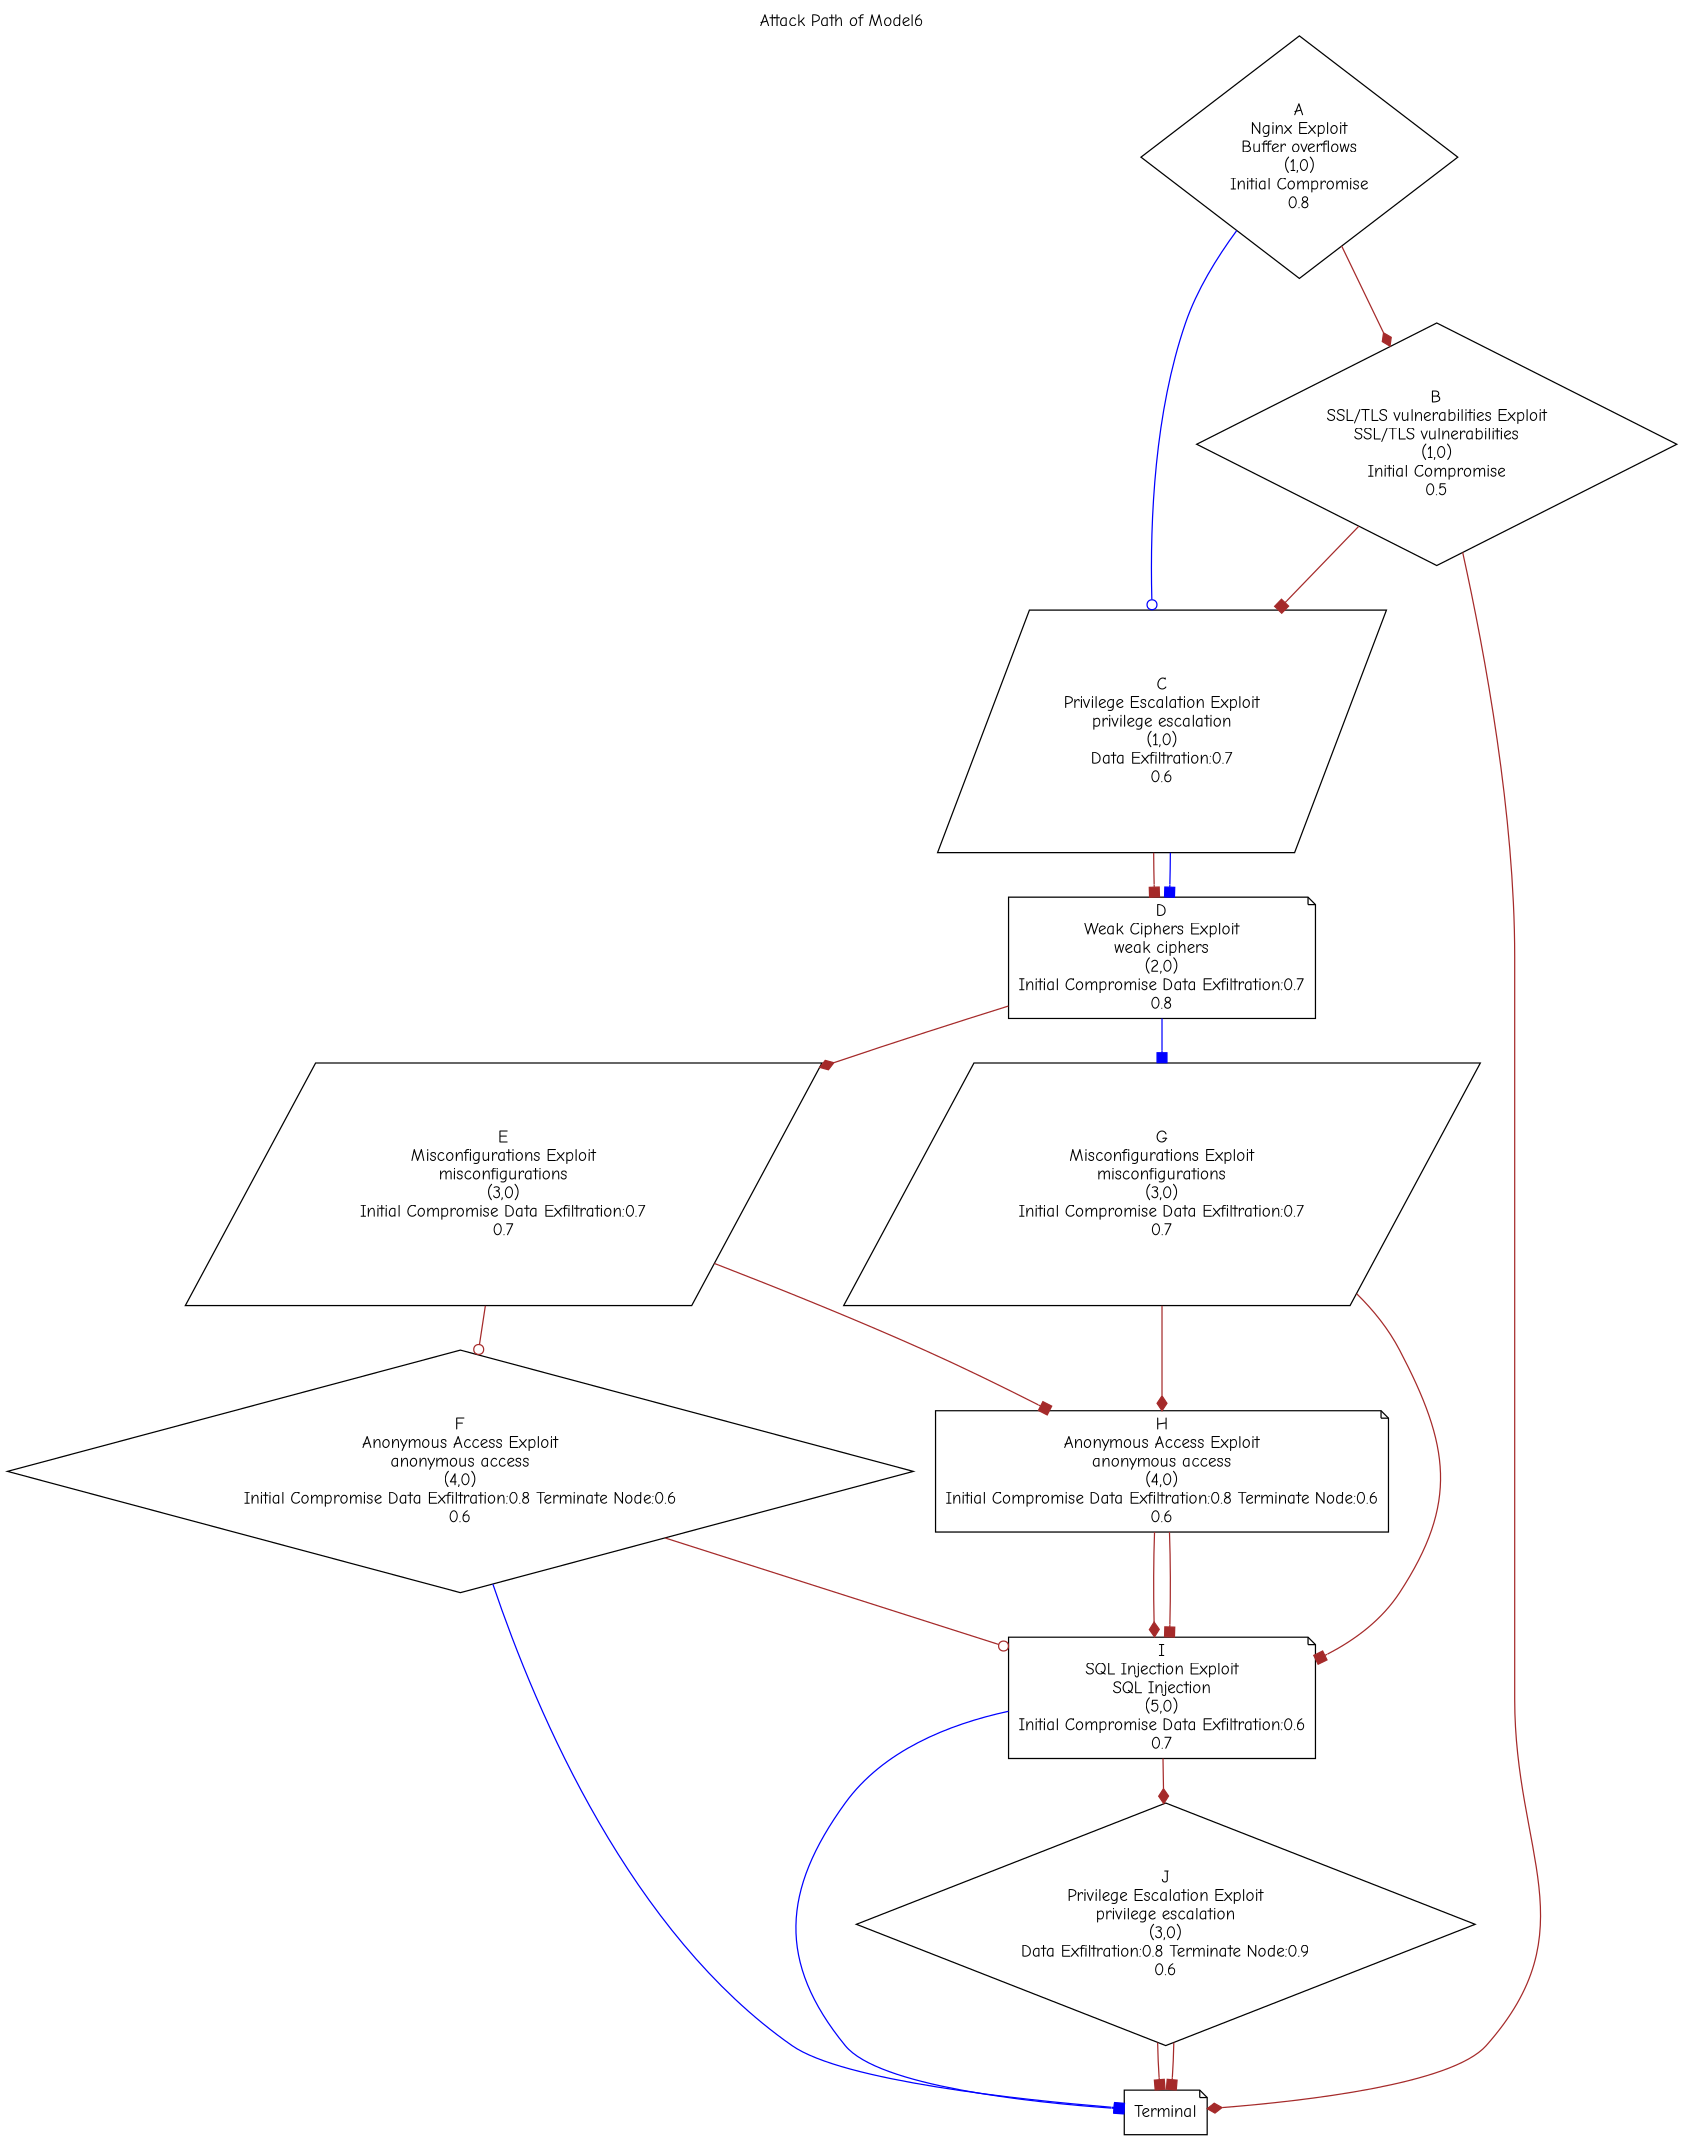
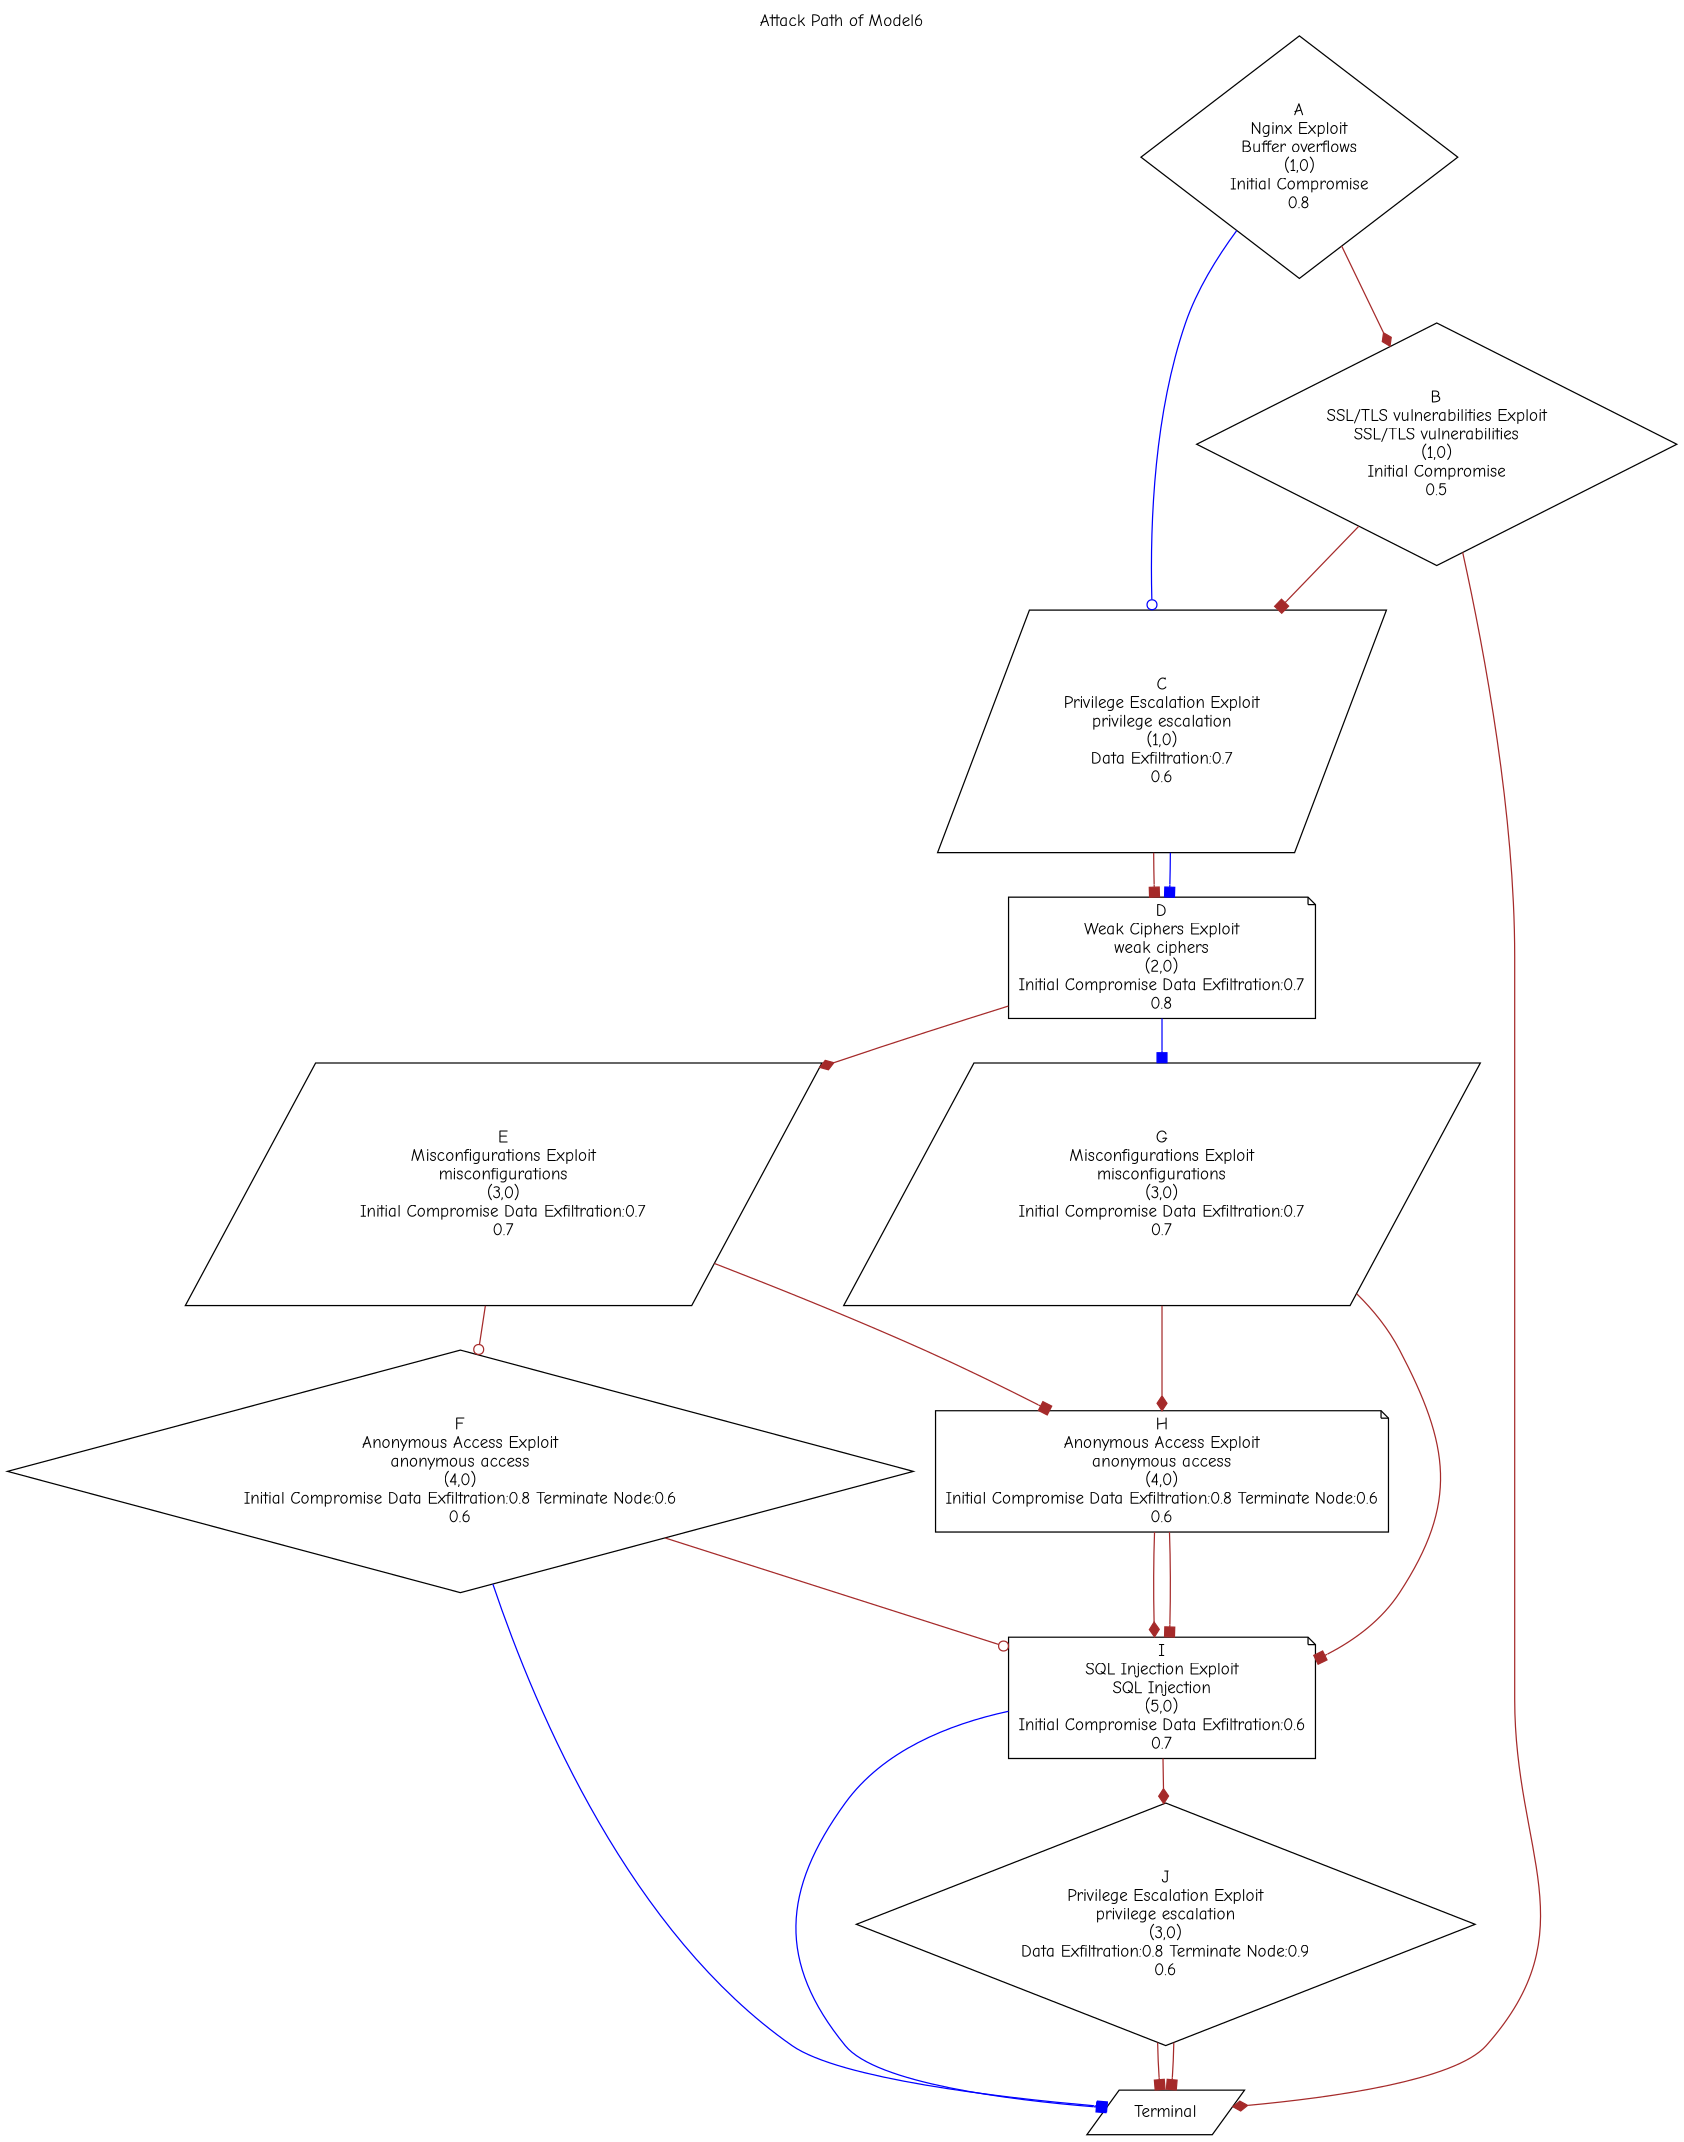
node "Terminal": shape note -> parallelogram
